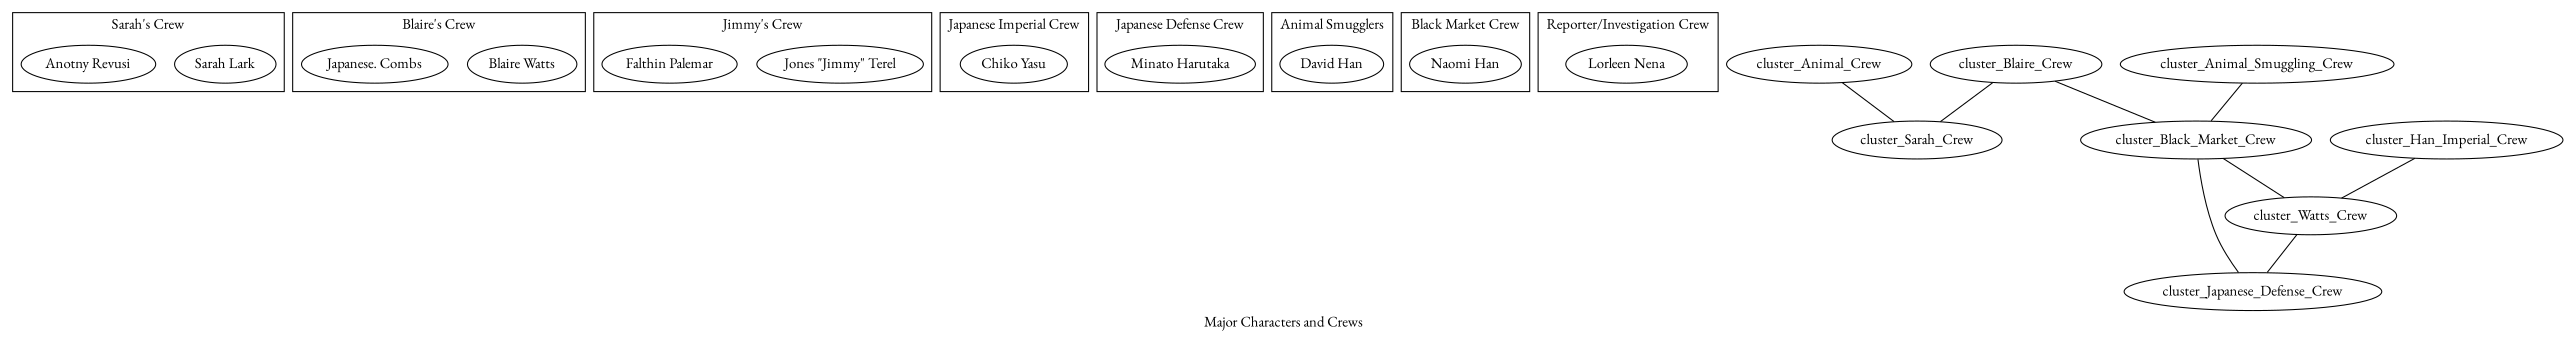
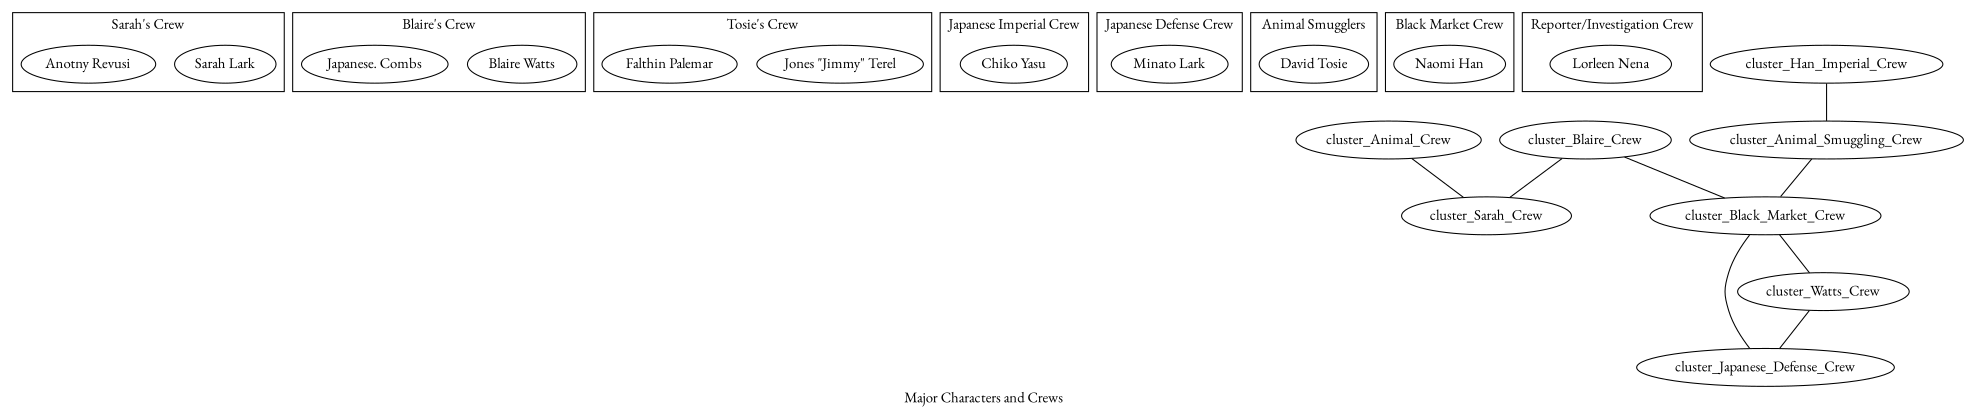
cluster "Jimmy's Crew": label "Jimmy's Crew" -> "Tosie's Crew"
node "Minato Harutaka": label "Minato Harutaka" -> "Minato Lark"
node "David Han": label "David Han" -> "David Tosie"
edge "cluster_Han_Imperial_Crew" -- "cluster_Watts_Crew": now "cluster_Han_Imperial_Crew" -- "cluster_Animal_Smuggling_Crew"
